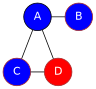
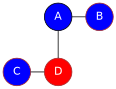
edge "A" -- "C": removed
